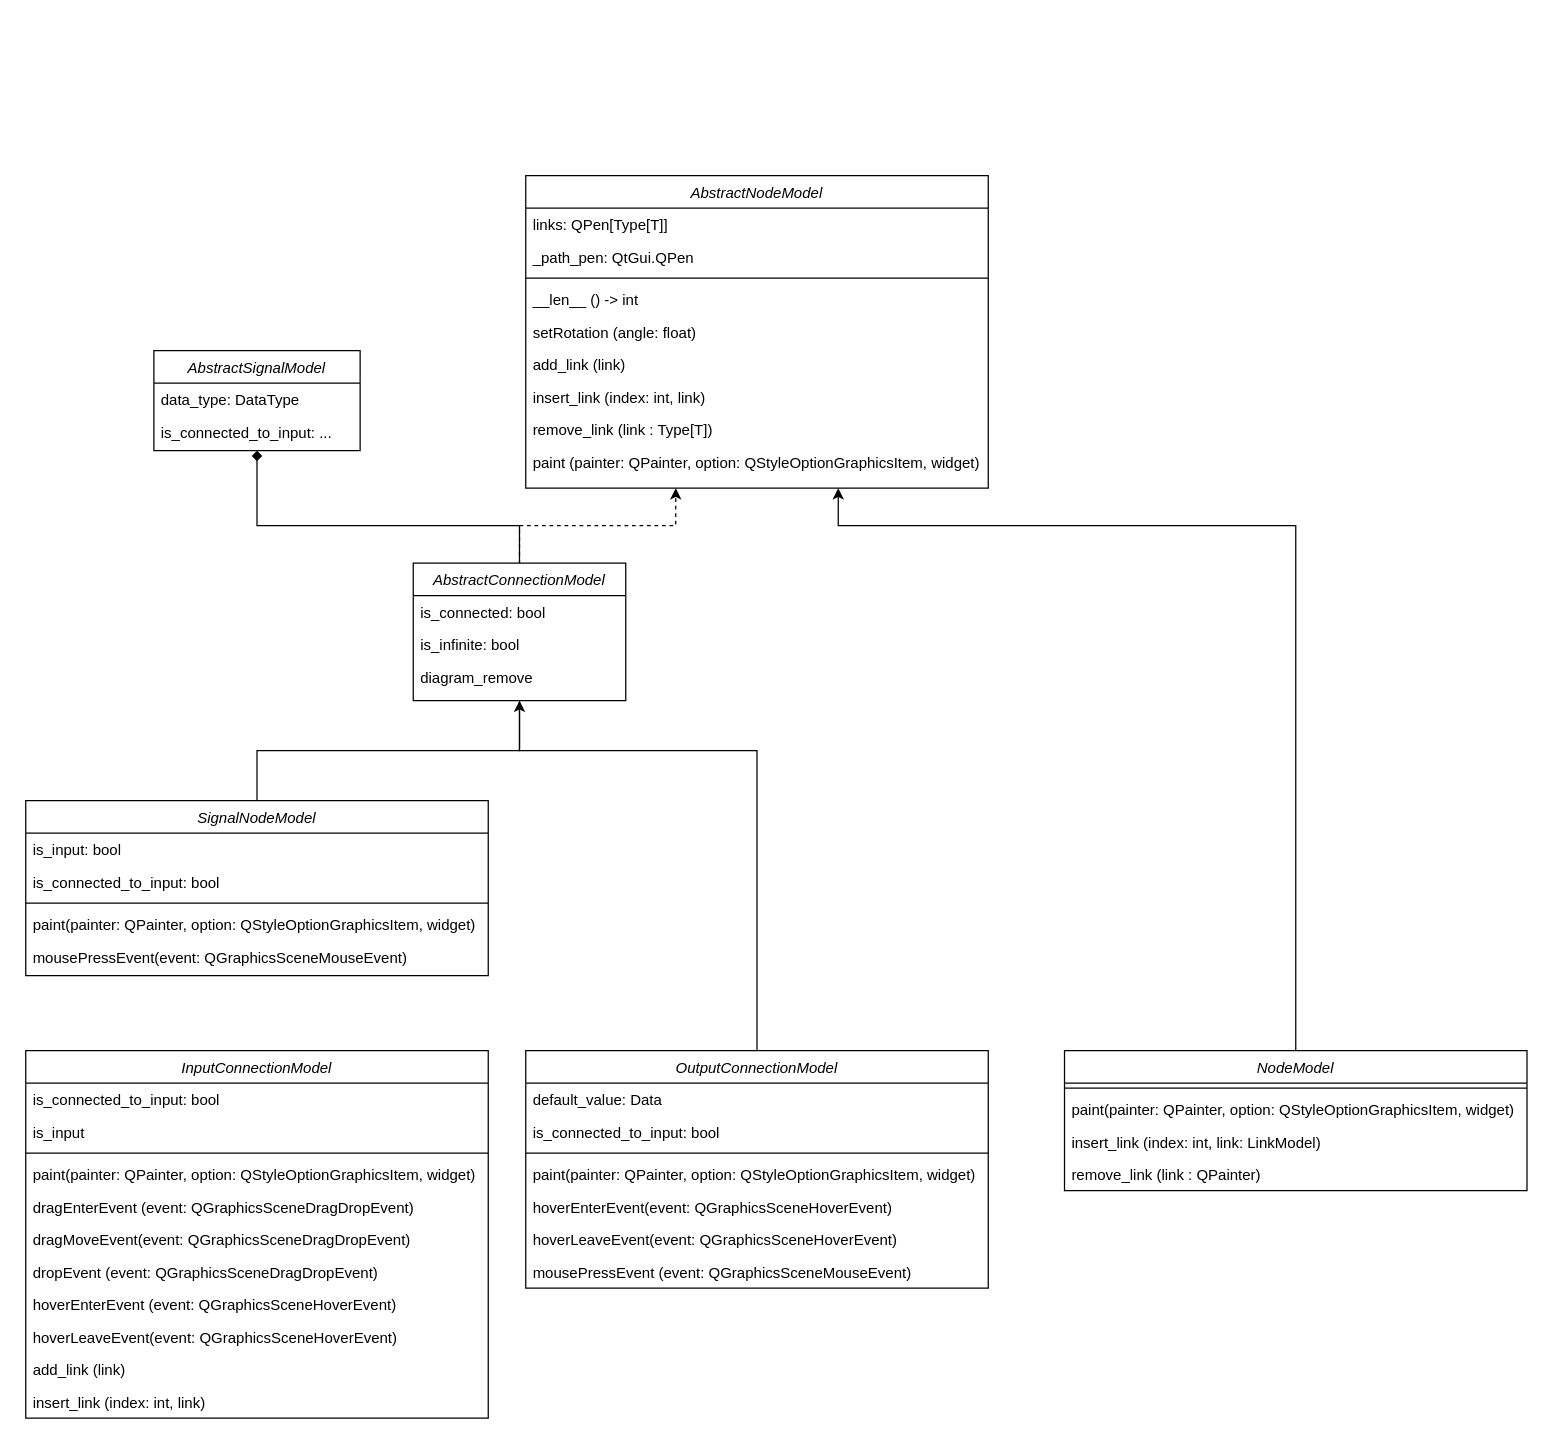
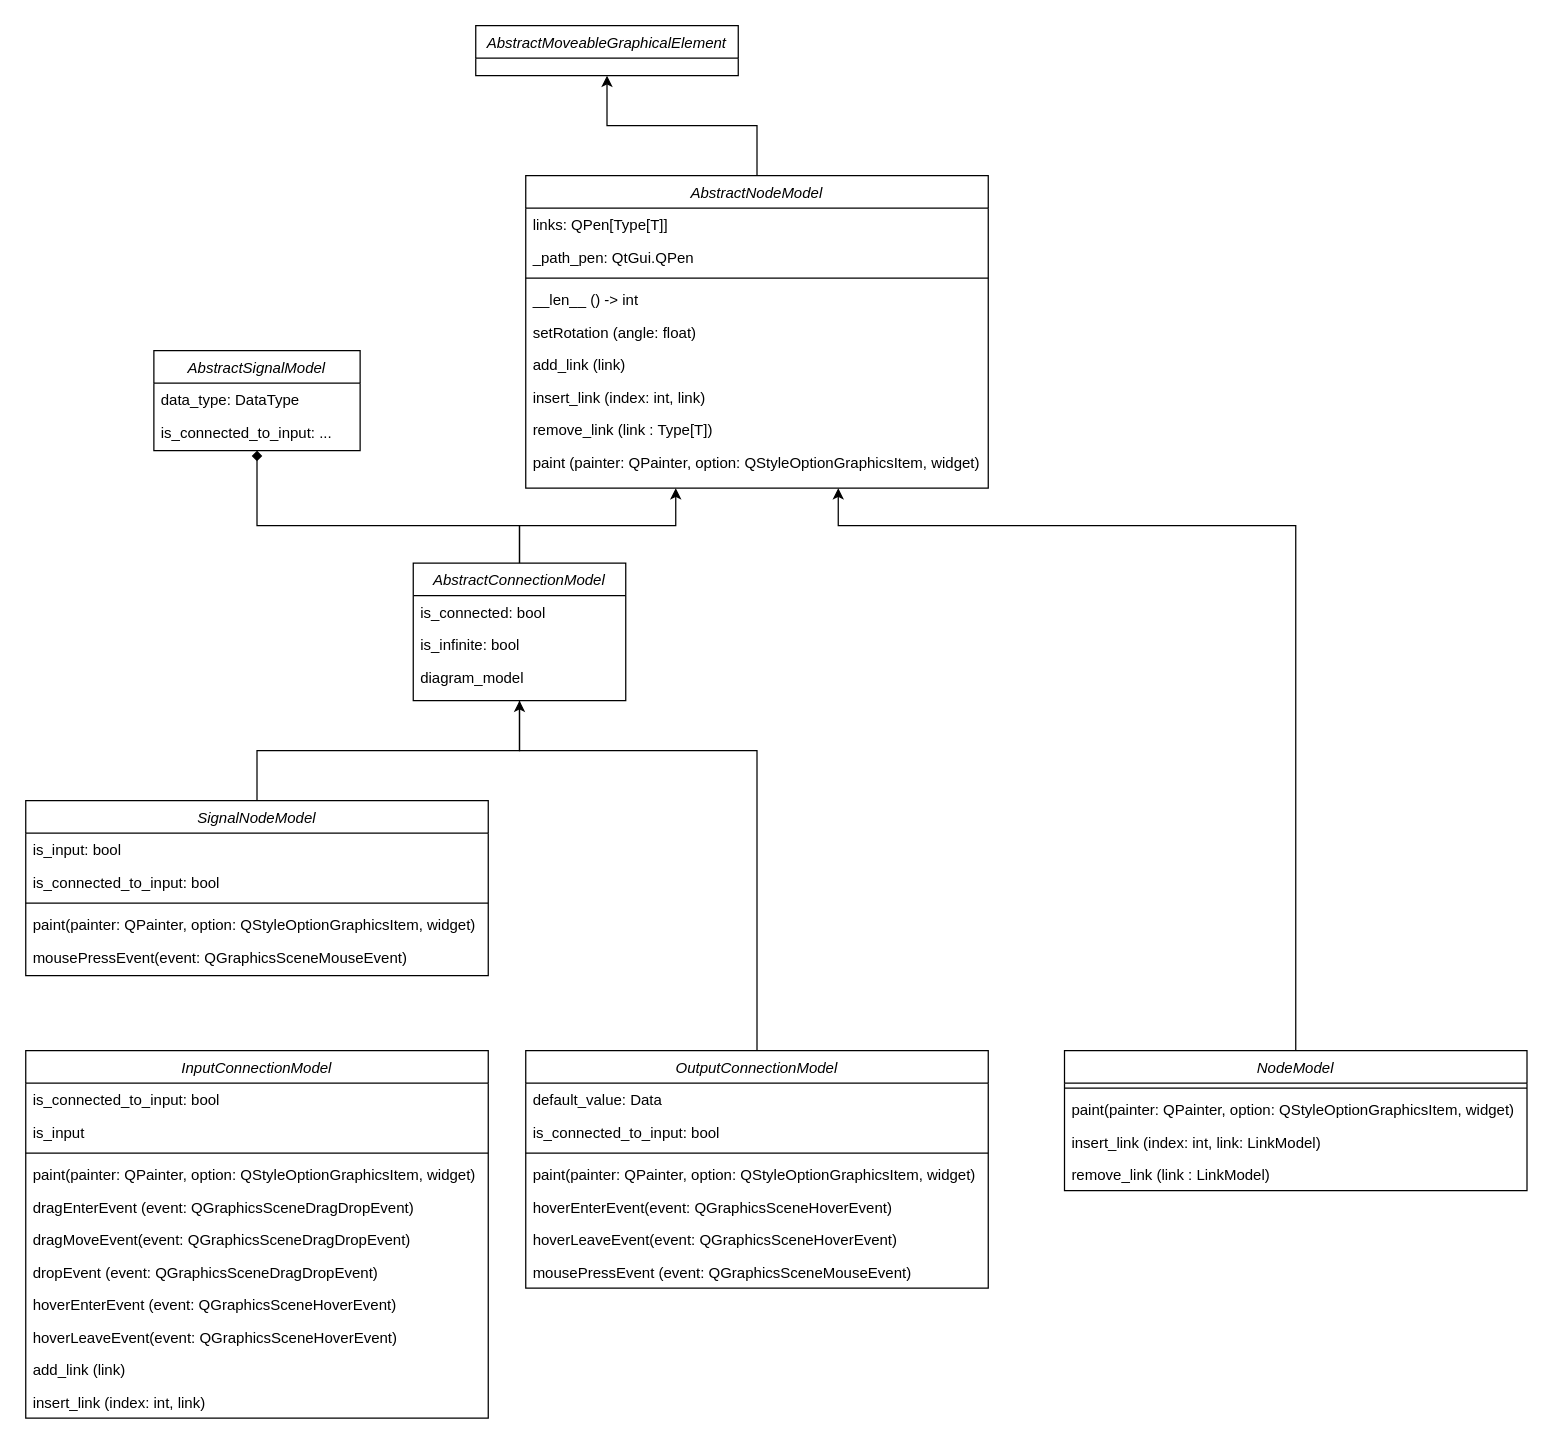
node "AbstractMoveableGraphicalElement": added
edge "AbstractNodeModel" -> "AbstractMoveableGraphicalElement": added
edge "AbstractConnectionModel" -> "AbstractNodeModel": style dashed -> solid
node "diagram_remove": label "diagram_remove" -> "diagram_model"
node "remove_link (link : QPainter)": label "remove_link (link : QPainter)" -> "remove_link (link : LinkModel)"
